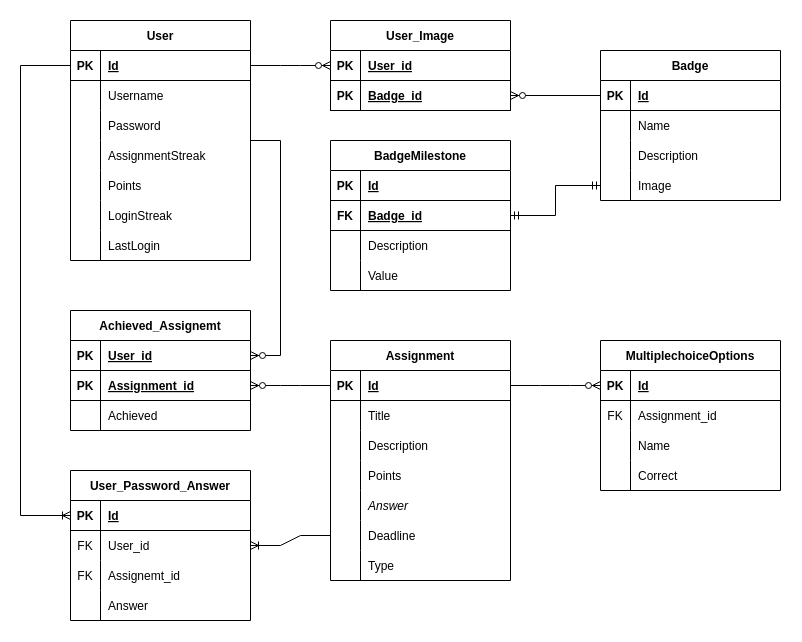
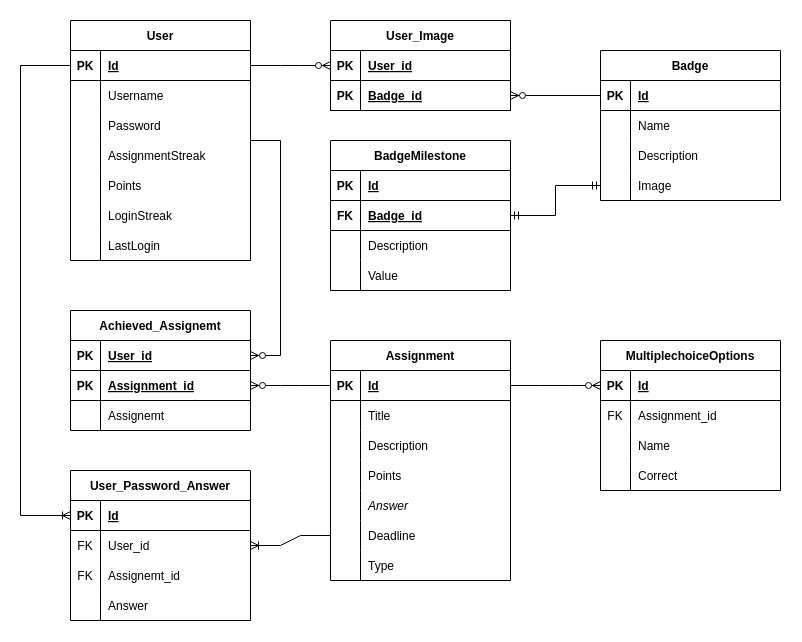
node "Achieved": label "Achieved" -> "Assignemt"
